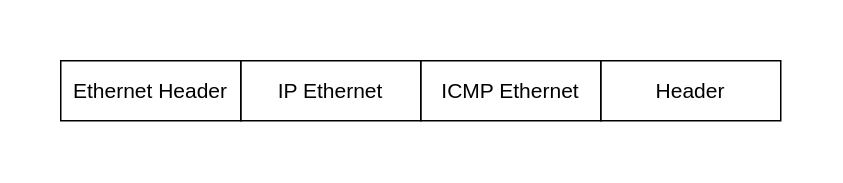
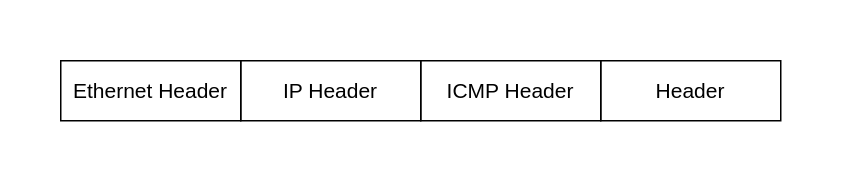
node "IP Ethernet": label "IP Ethernet" -> "IP Header"
node "ICMP Ethernet": label "ICMP Ethernet" -> "ICMP Header"
